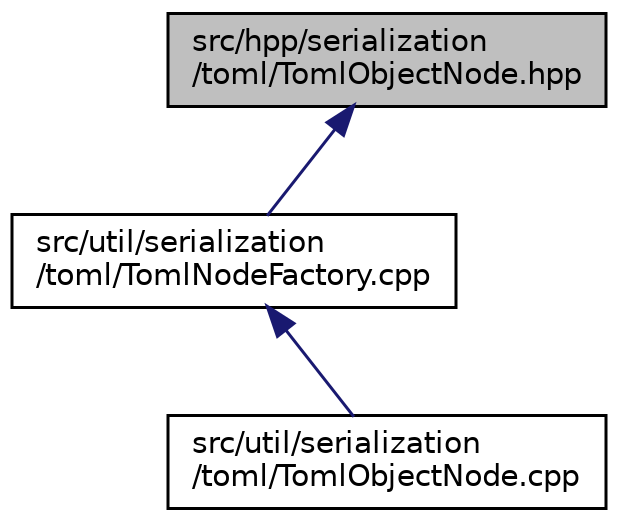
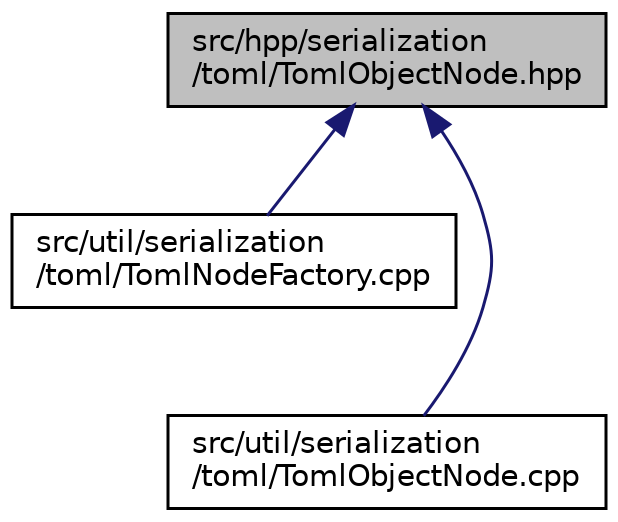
edge "src/util/serialization /toml/TomlObjectNode.cpp" -> "src/util/serialization /toml/TomlNodeFactory.cpp": now "src/util/serialization /toml/TomlObjectNode.cpp" -> "src/hpp/serialization /toml/TomlObjectNode.hpp"
